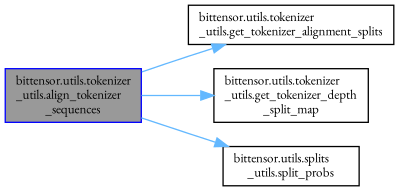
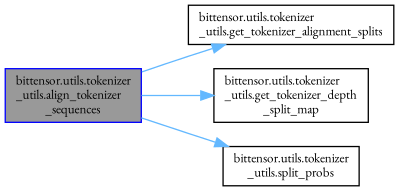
node "bittensor.utils.splits _utils.split_probs": label "bittensor.utils.splits _utils.split_probs" -> "bittensor.utils.tokenizer _utils.split_probs"
